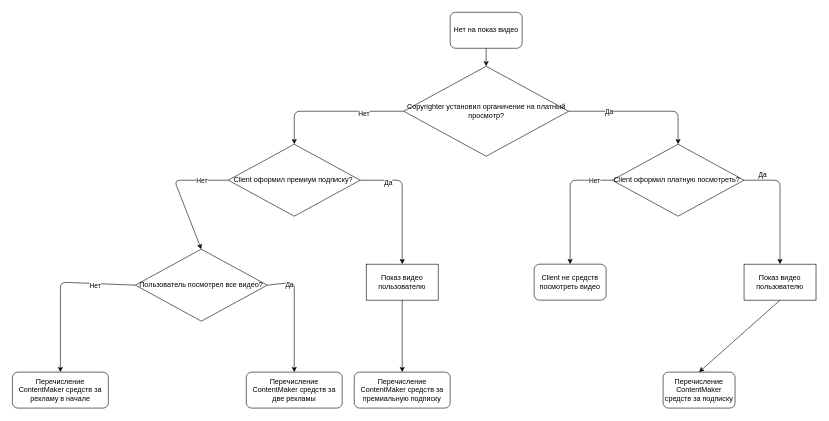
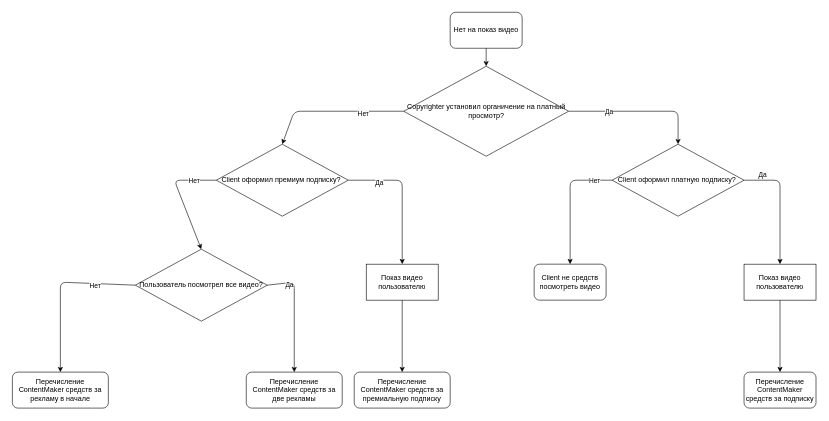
node "Client оформил премиум подписку?": moved (294, 180) -> (282, 180)
node "Client оформил платную посмотреть?": label "Client оформил платную посмотреть?" -> "Client оформил платную подписку?"
node "Перечисление ContentMaker средств за подписку": moved (699, 390) -> (780, 390)
